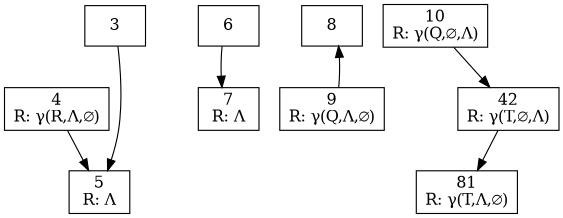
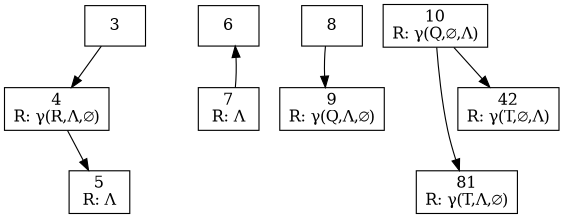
edge "6" -> "7 R: Λ": reversed
edge "9 R: γ(Q,Λ,∅)" -> "8": reversed
edge "3" -> "5 R: Λ": now "3" -> "4 R: γ(R,Λ,∅)"
edge "42 R: γ(T,∅,Λ)" -> "81 R: γ(T,Λ,∅)": now "10 R: γ(Q,∅,Λ)" -> "81 R: γ(T,Λ,∅)"
